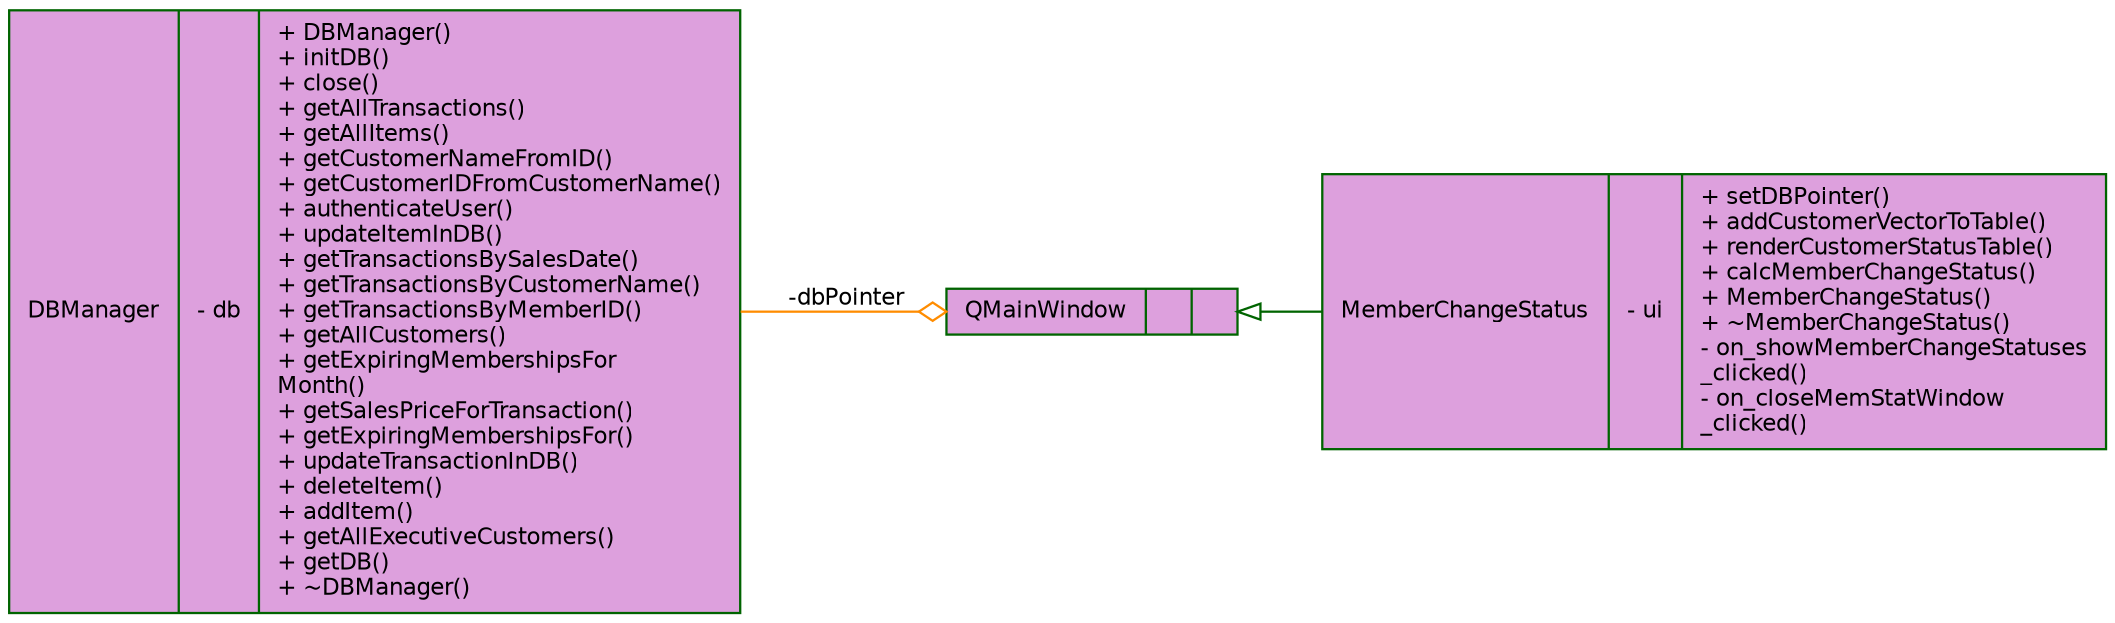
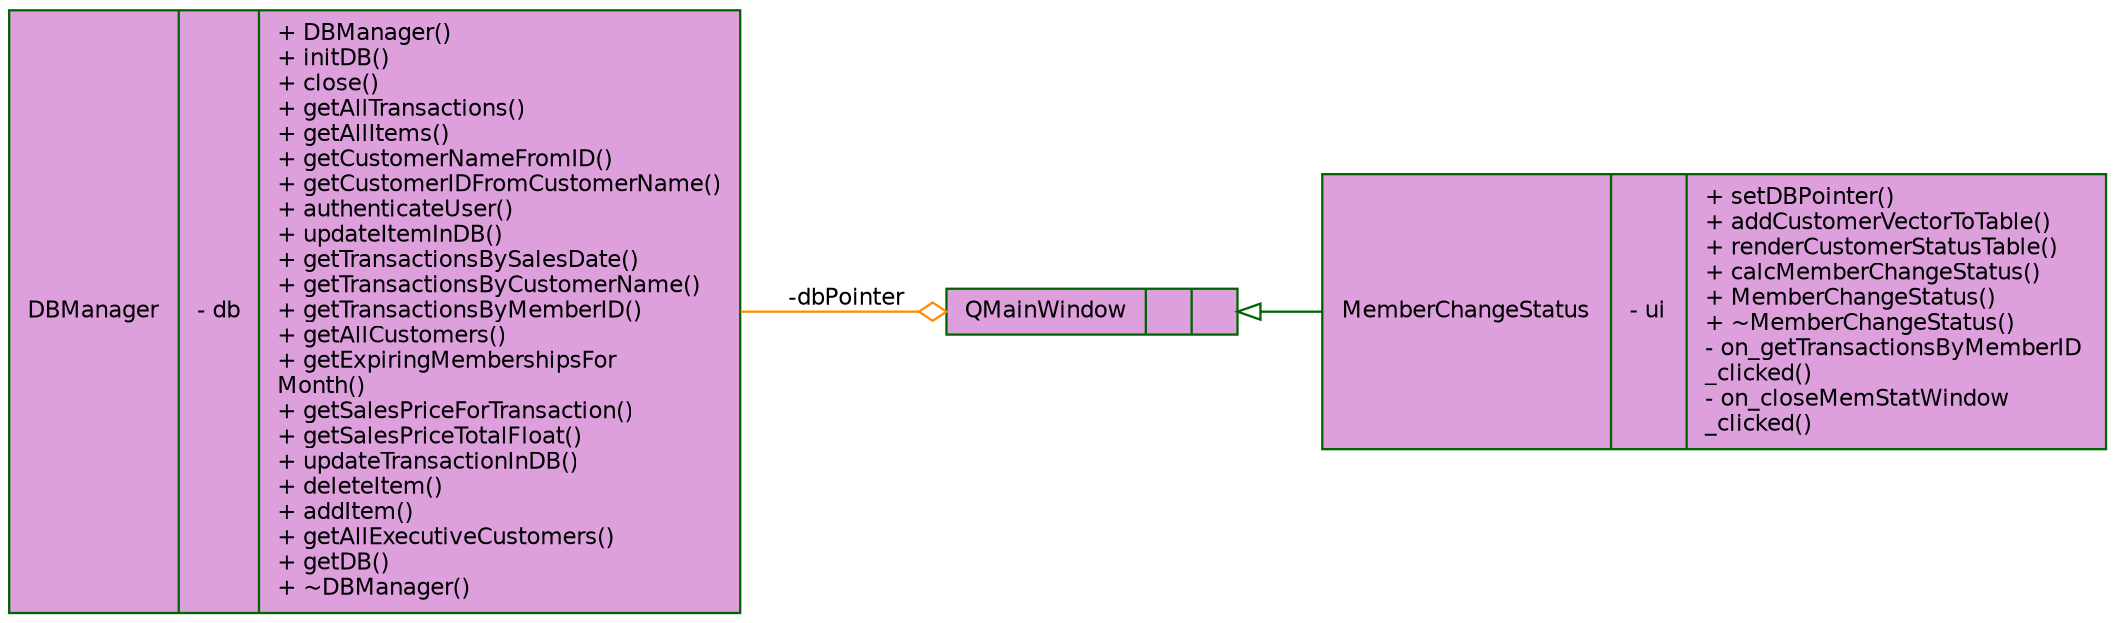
node "MemberChangeStatus": text "- on_showMemberChangeStatuses" -> "- on_getTransactionsByMemberID"
node "DBManager": text "+ getExpiringMembershipsFor()" -> "+ getSalesPriceTotalFloat()"
